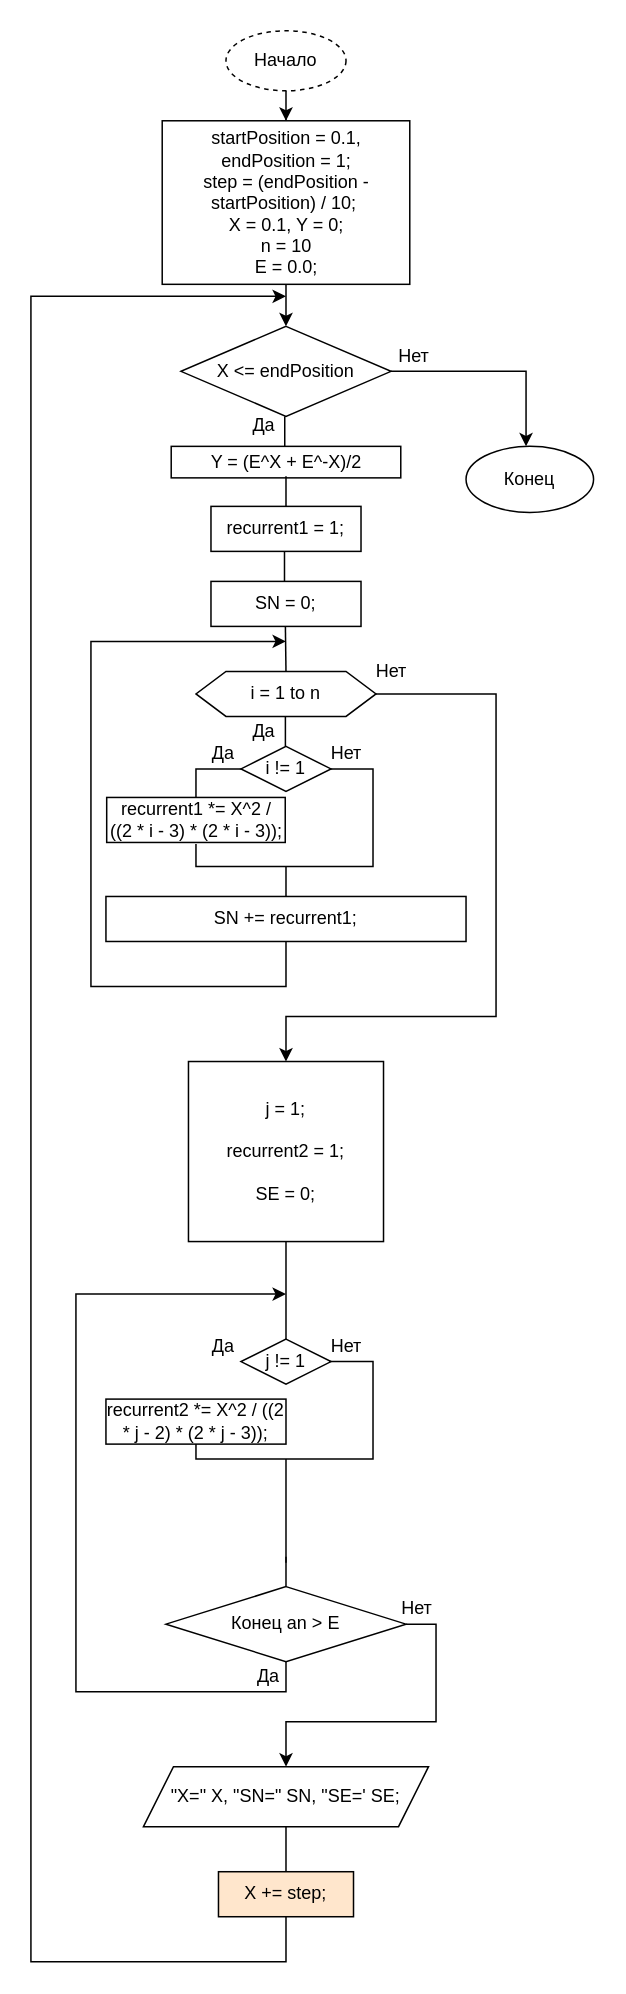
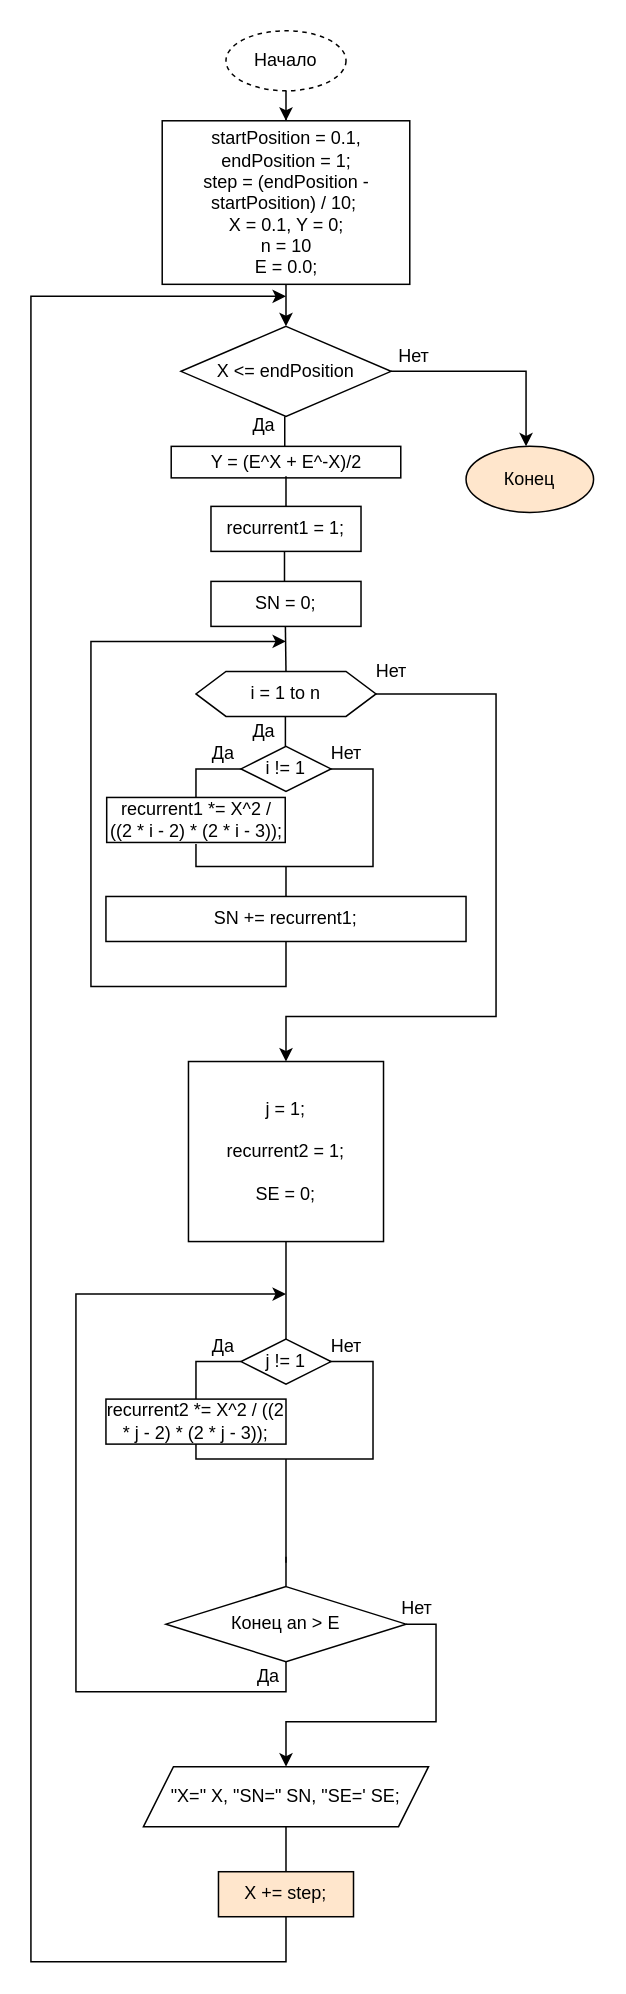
node "Конец": fillcolor #ffffff -> #ffe6cc
node "recurrent1 *= X^2 / ((2 * i - 3) * (2 * i - 3));": label "recurrent1 *= X^2 / ((2 * i - 3) * (2 * i - 3));" -> "recurrent1 *= X^2 / ((2 * i - 2) * (2 * i - 3));"
edge "j != 1" -- "recurrent2 *= X^2 / ((2 * j - 2) * (2 * j - 3));": added
